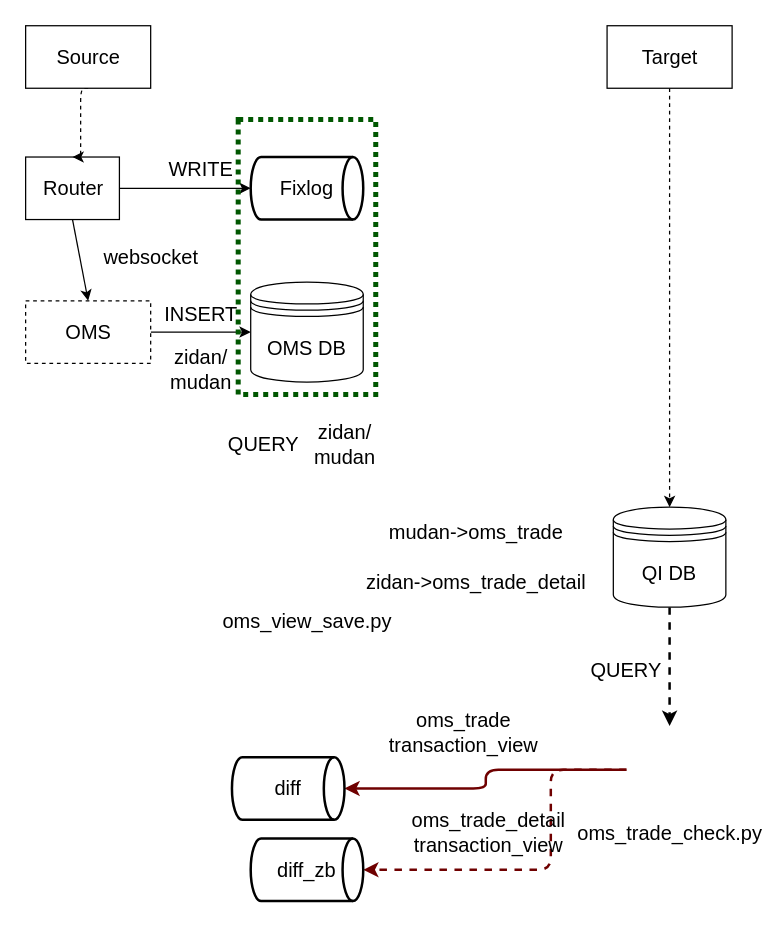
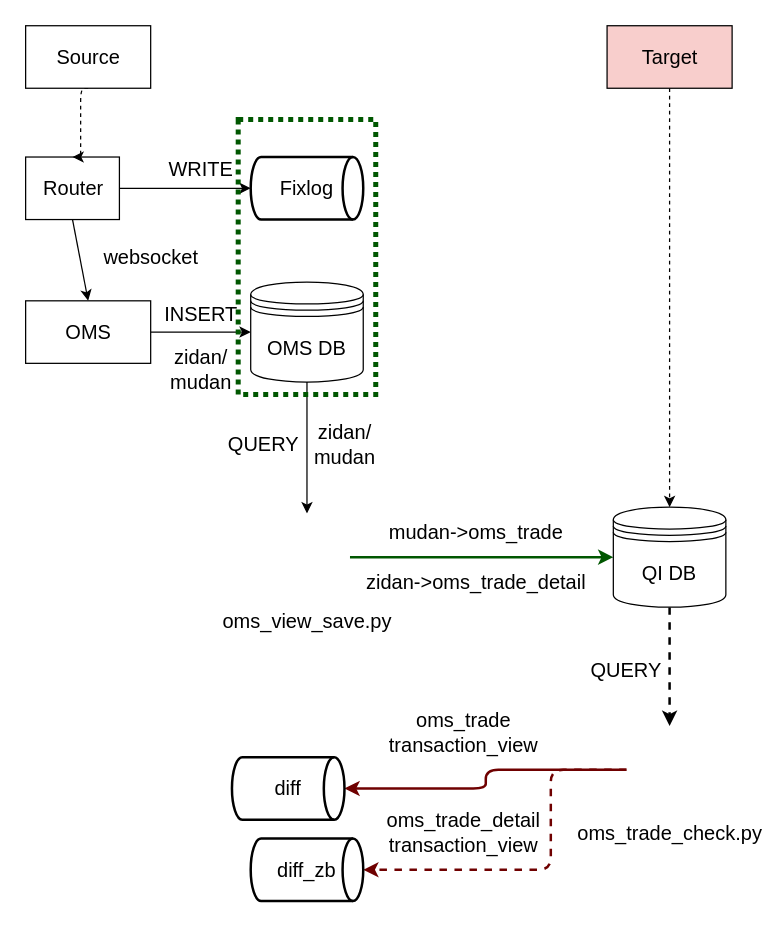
node "Target": fillcolor #ffffff -> #f8cecc
node "OMS": style dashed -> solid
edge "OMS DB" -> "oms_view_save.py": added
edge "oms_view_save.py" -> "QI DB": added
node "oms_trade_detail transaction_view": moved (488, 832) -> (463, 832)
